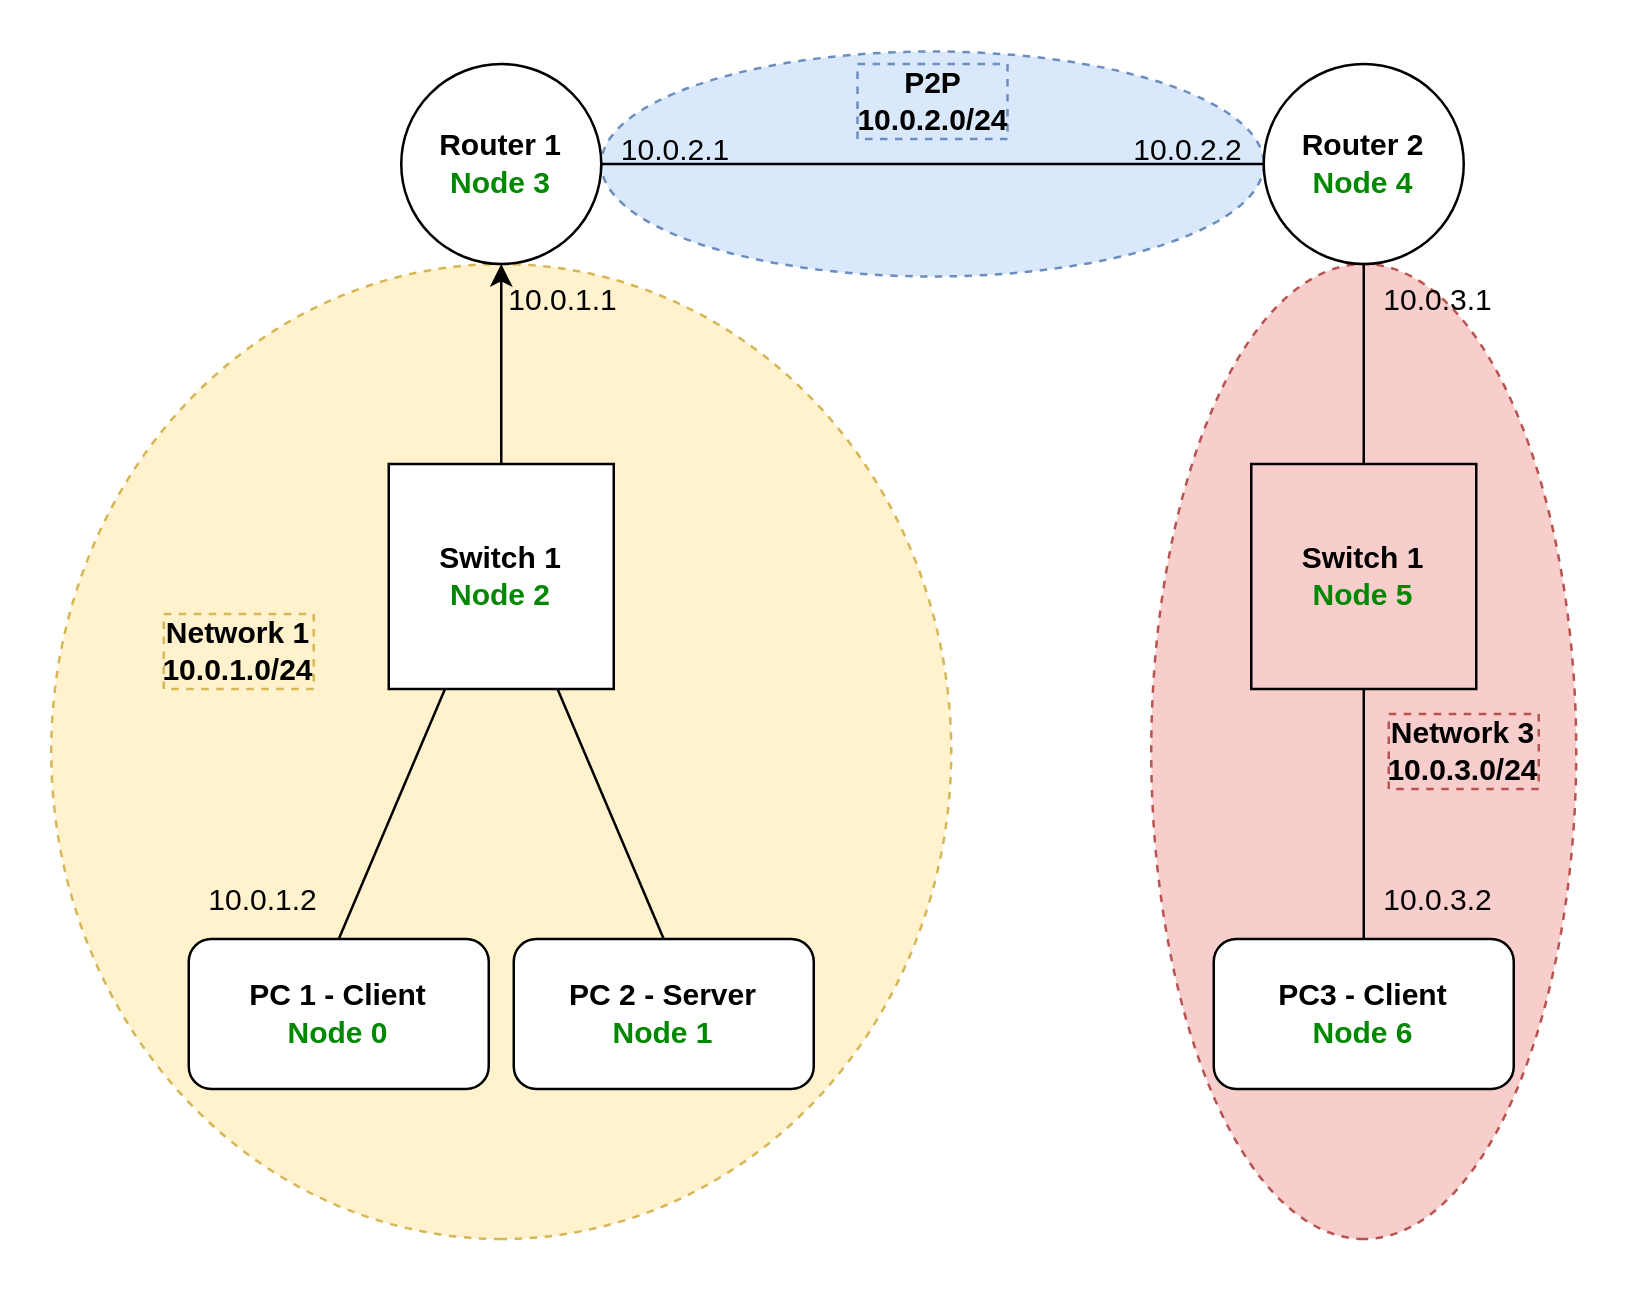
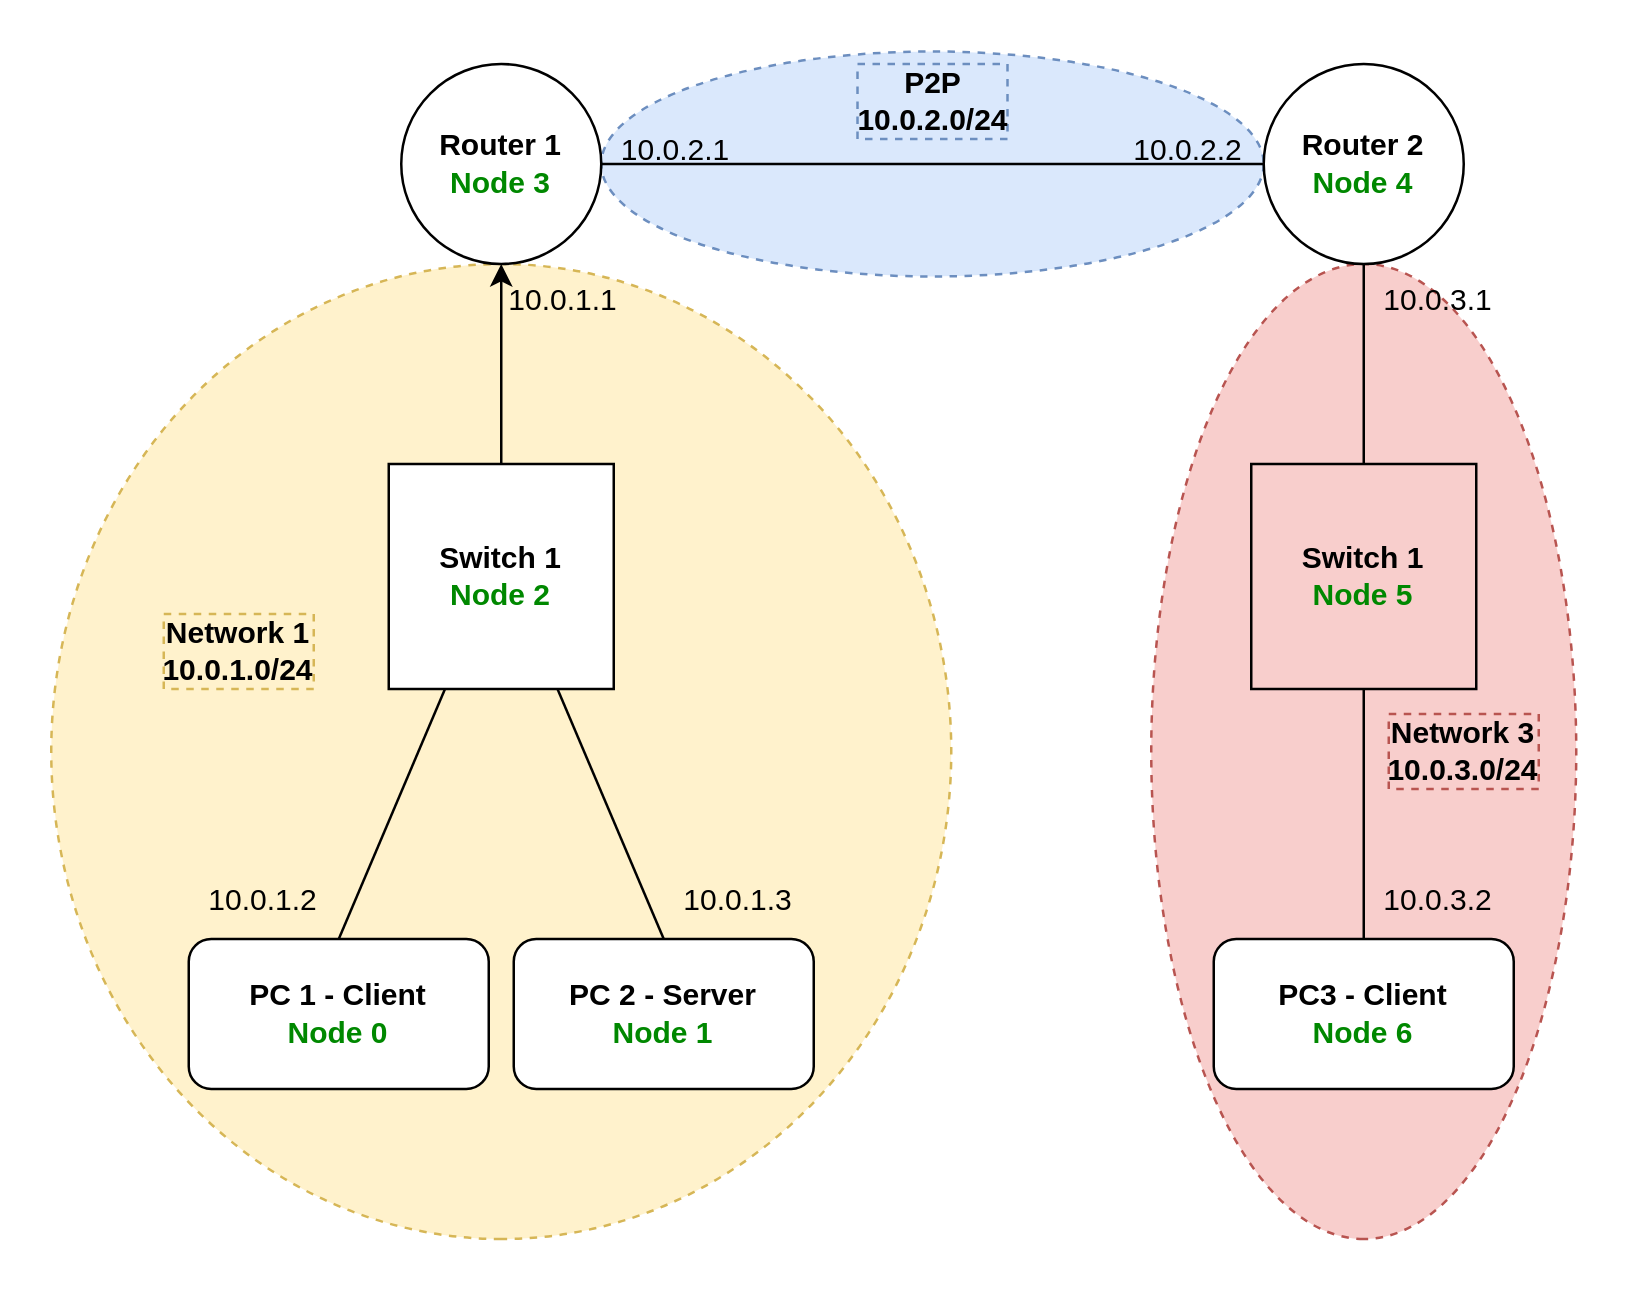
node "10.0.1.3": added
